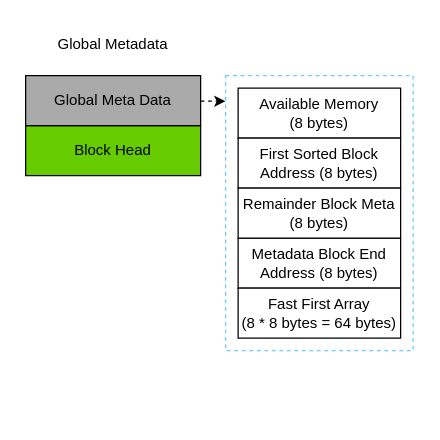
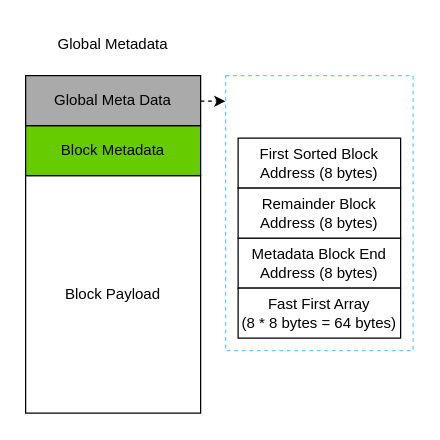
node "Available Memory (8 bytes)": removed
node "Block Head": label "Block Head" -> "Block Metadata"
node "Remainder Block Meta (8 bytes)": label "Remainder Block Meta (8 bytes)" -> "Remainder Block Address (8 bytes)"
node "Block Payload": added
